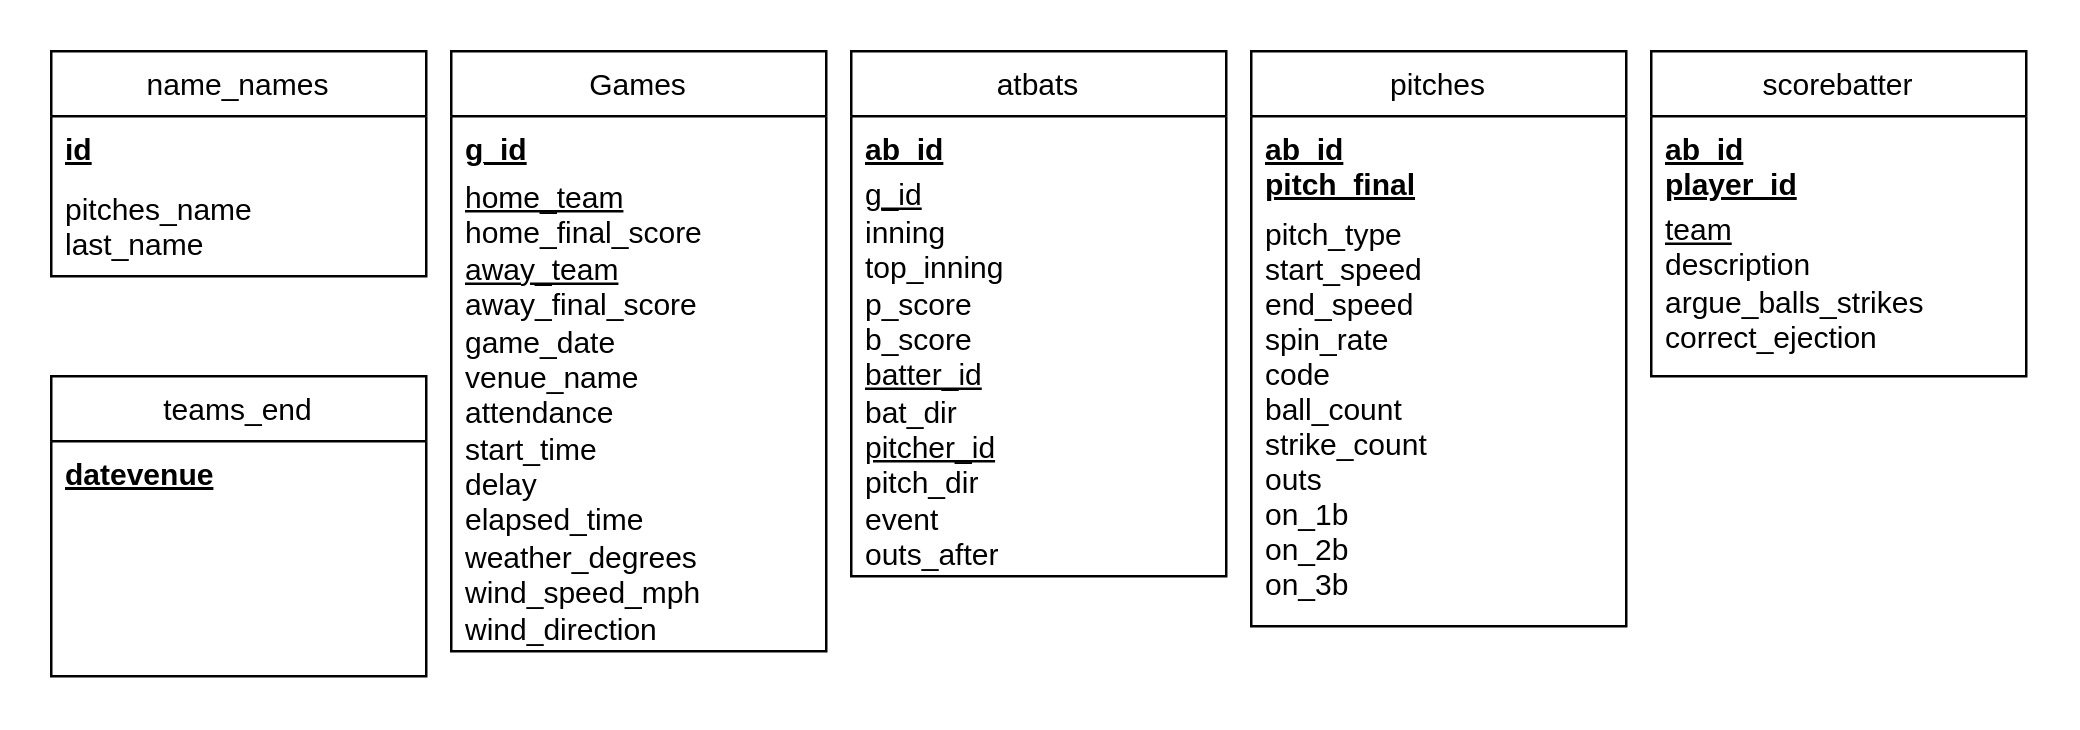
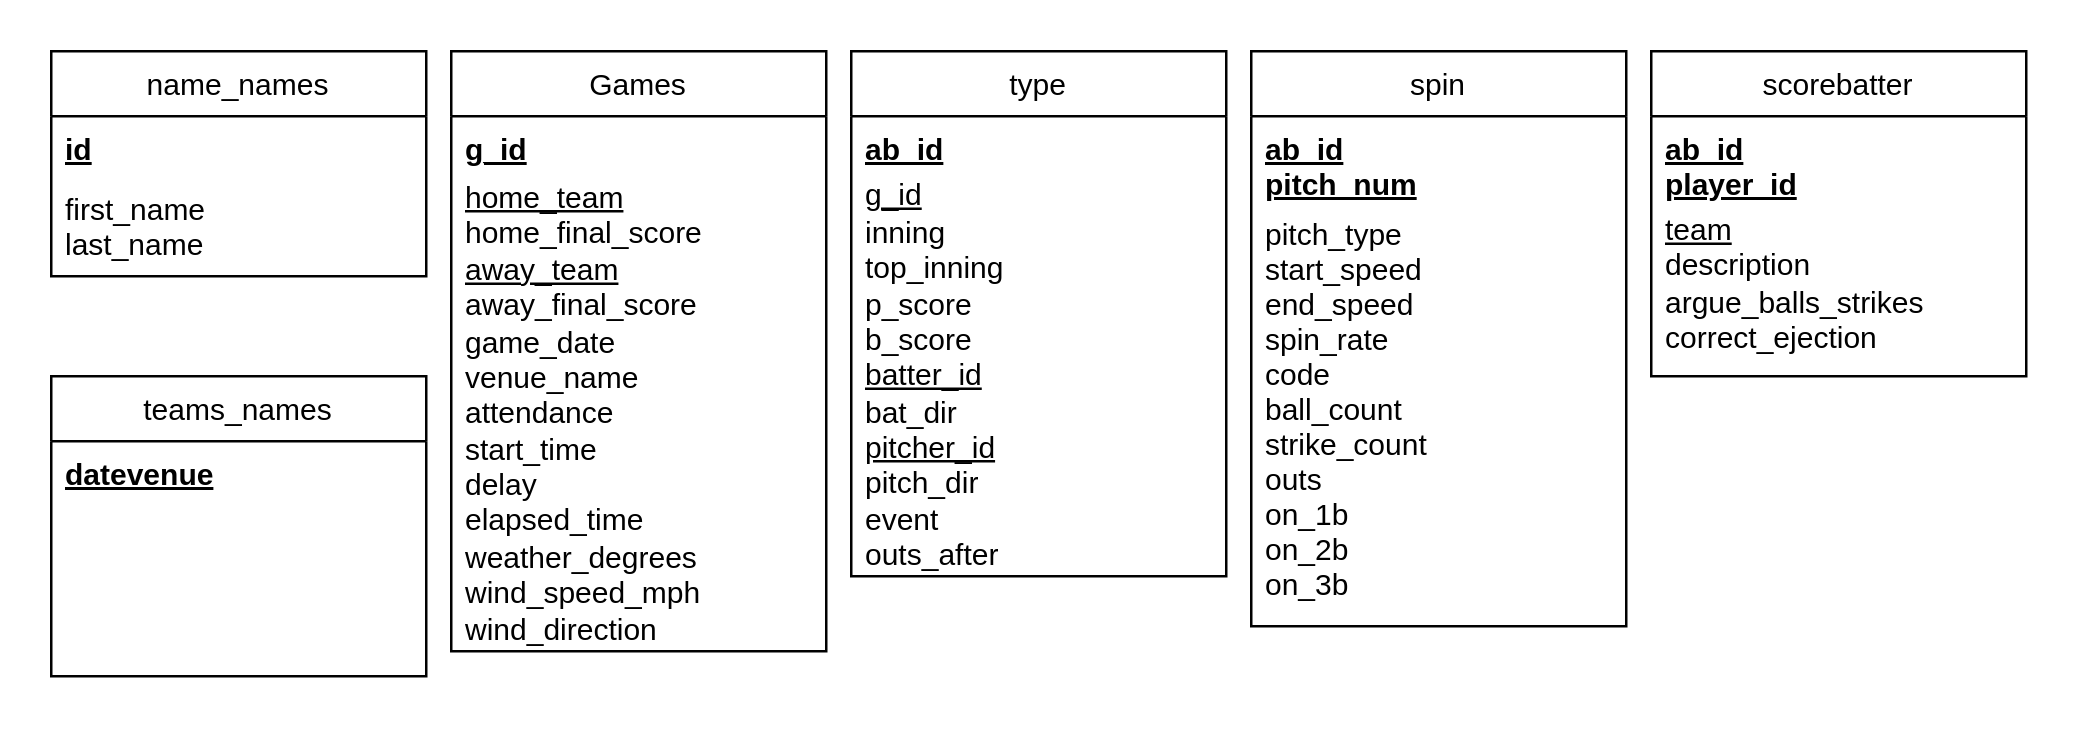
node "atbats": label "atbats" -> "type"
node "pitches": label "pitches" -> "spin"
node "ab_id pitch_final": label "ab_id pitch_final" -> "ab_id pitch_num"
node "pitches_name last_name": label "pitches_name last_name" -> "first_name last_name"
node "teams_end": label "teams_end" -> "teams_names"
